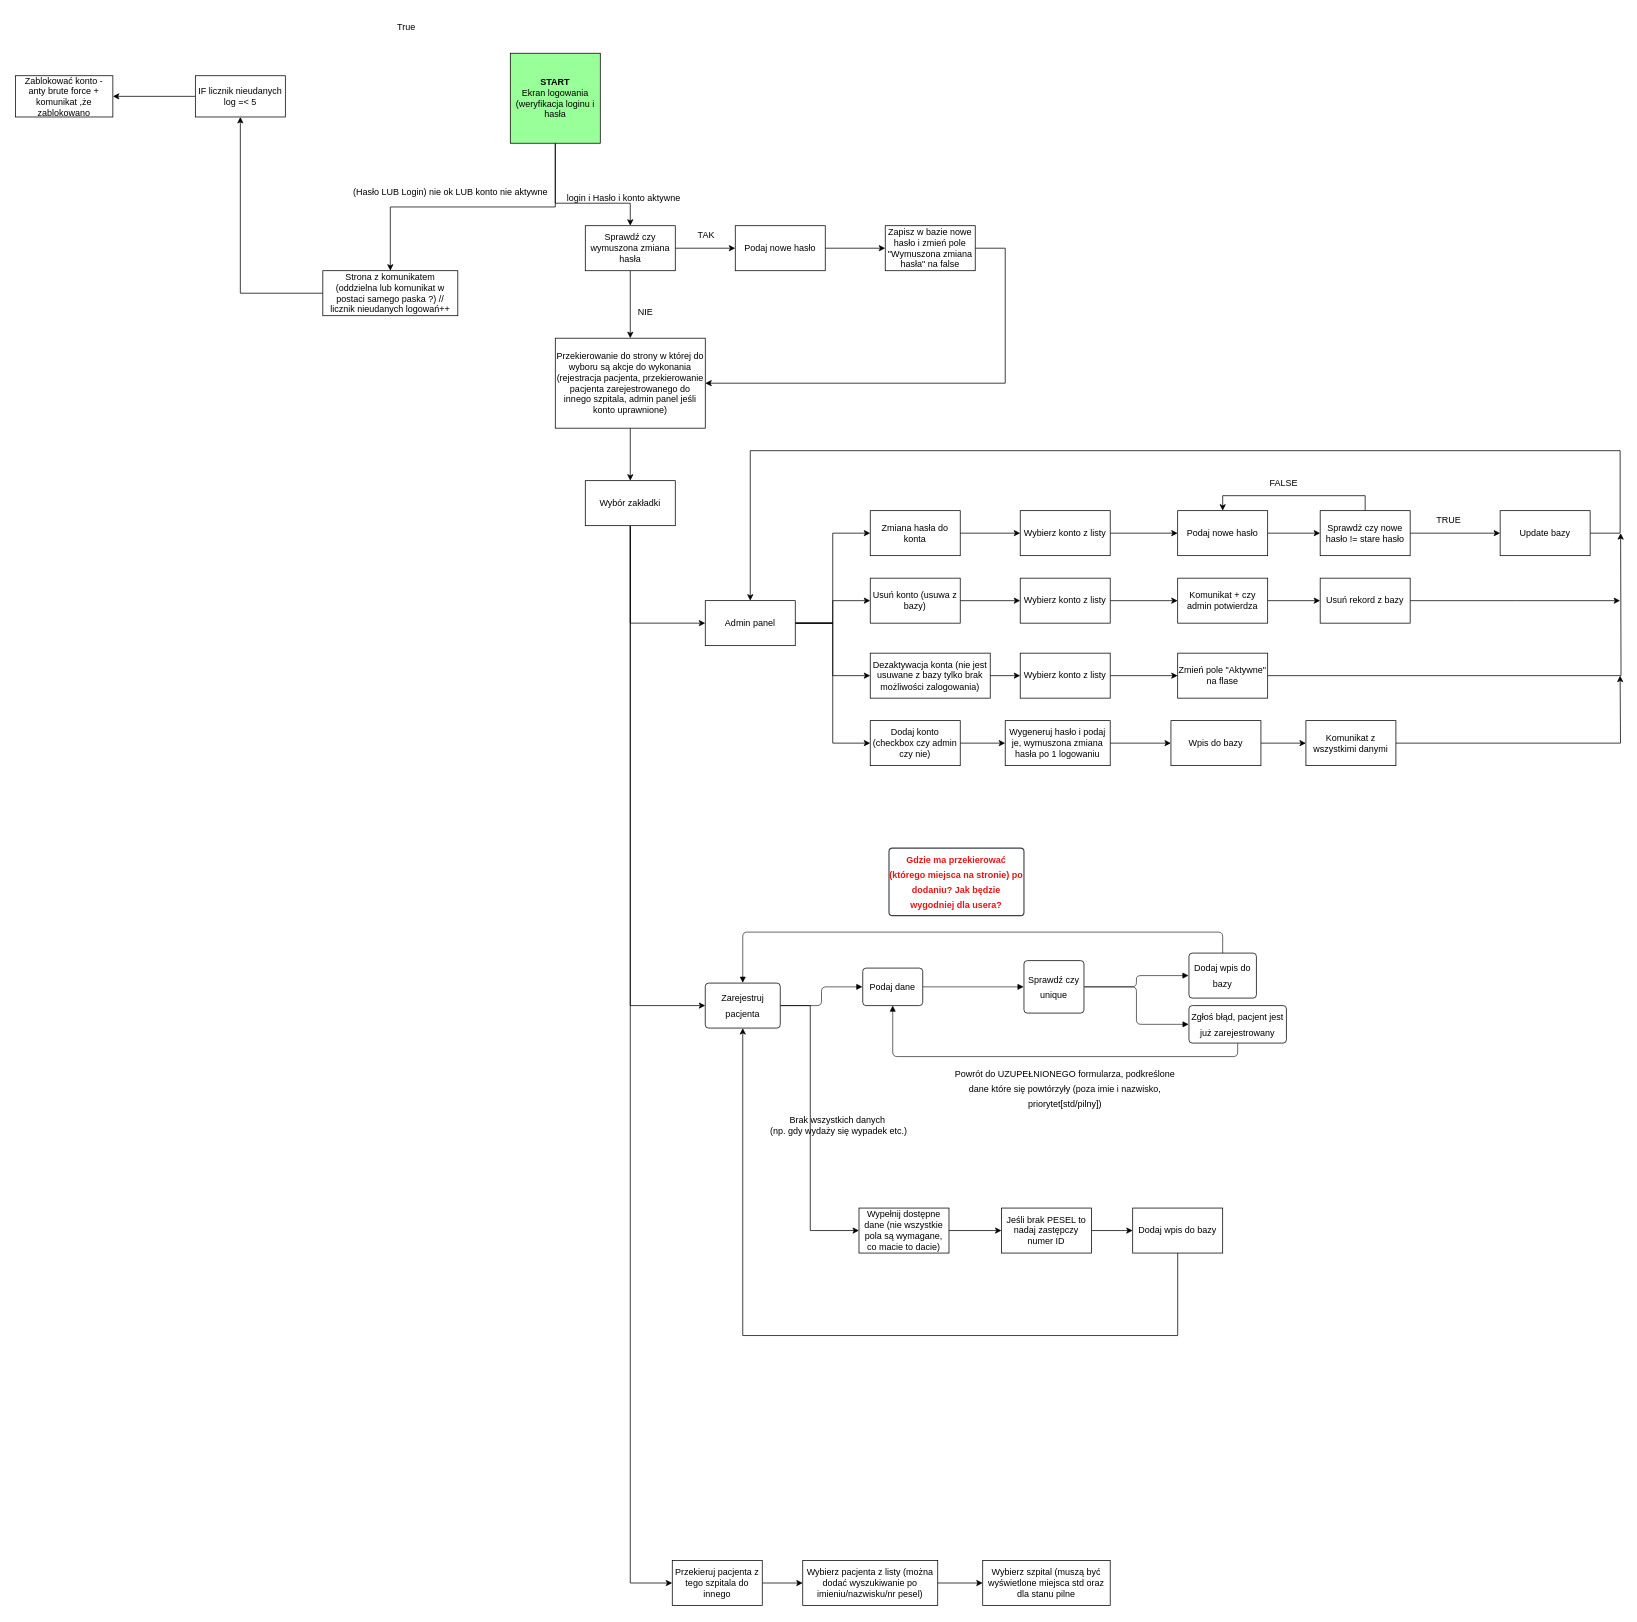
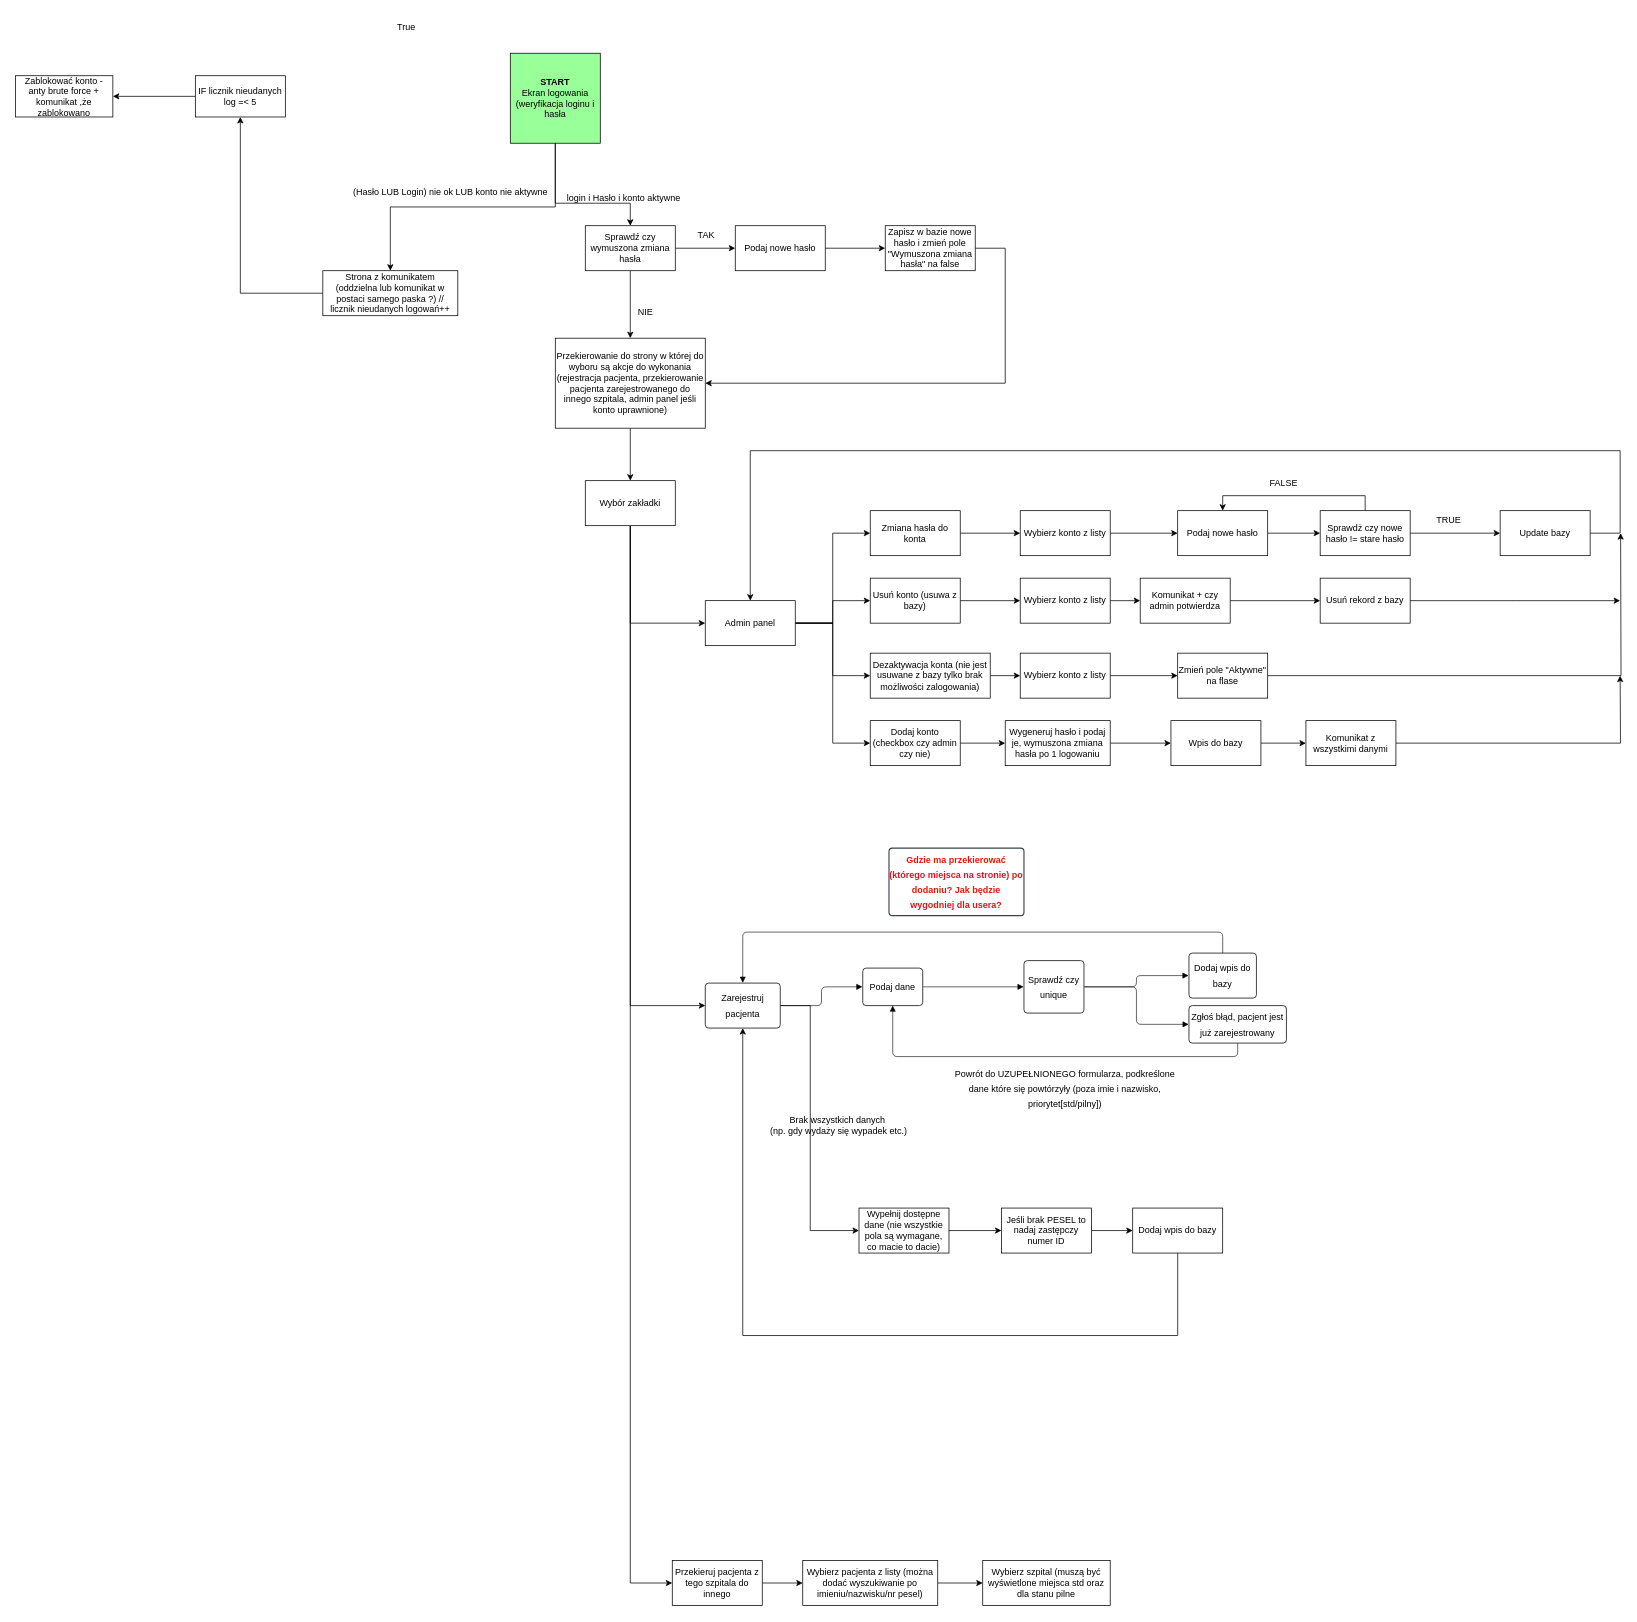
node "Komunikat + czy admin potwierdza": moved (1223, 600) -> (1185, 600)
